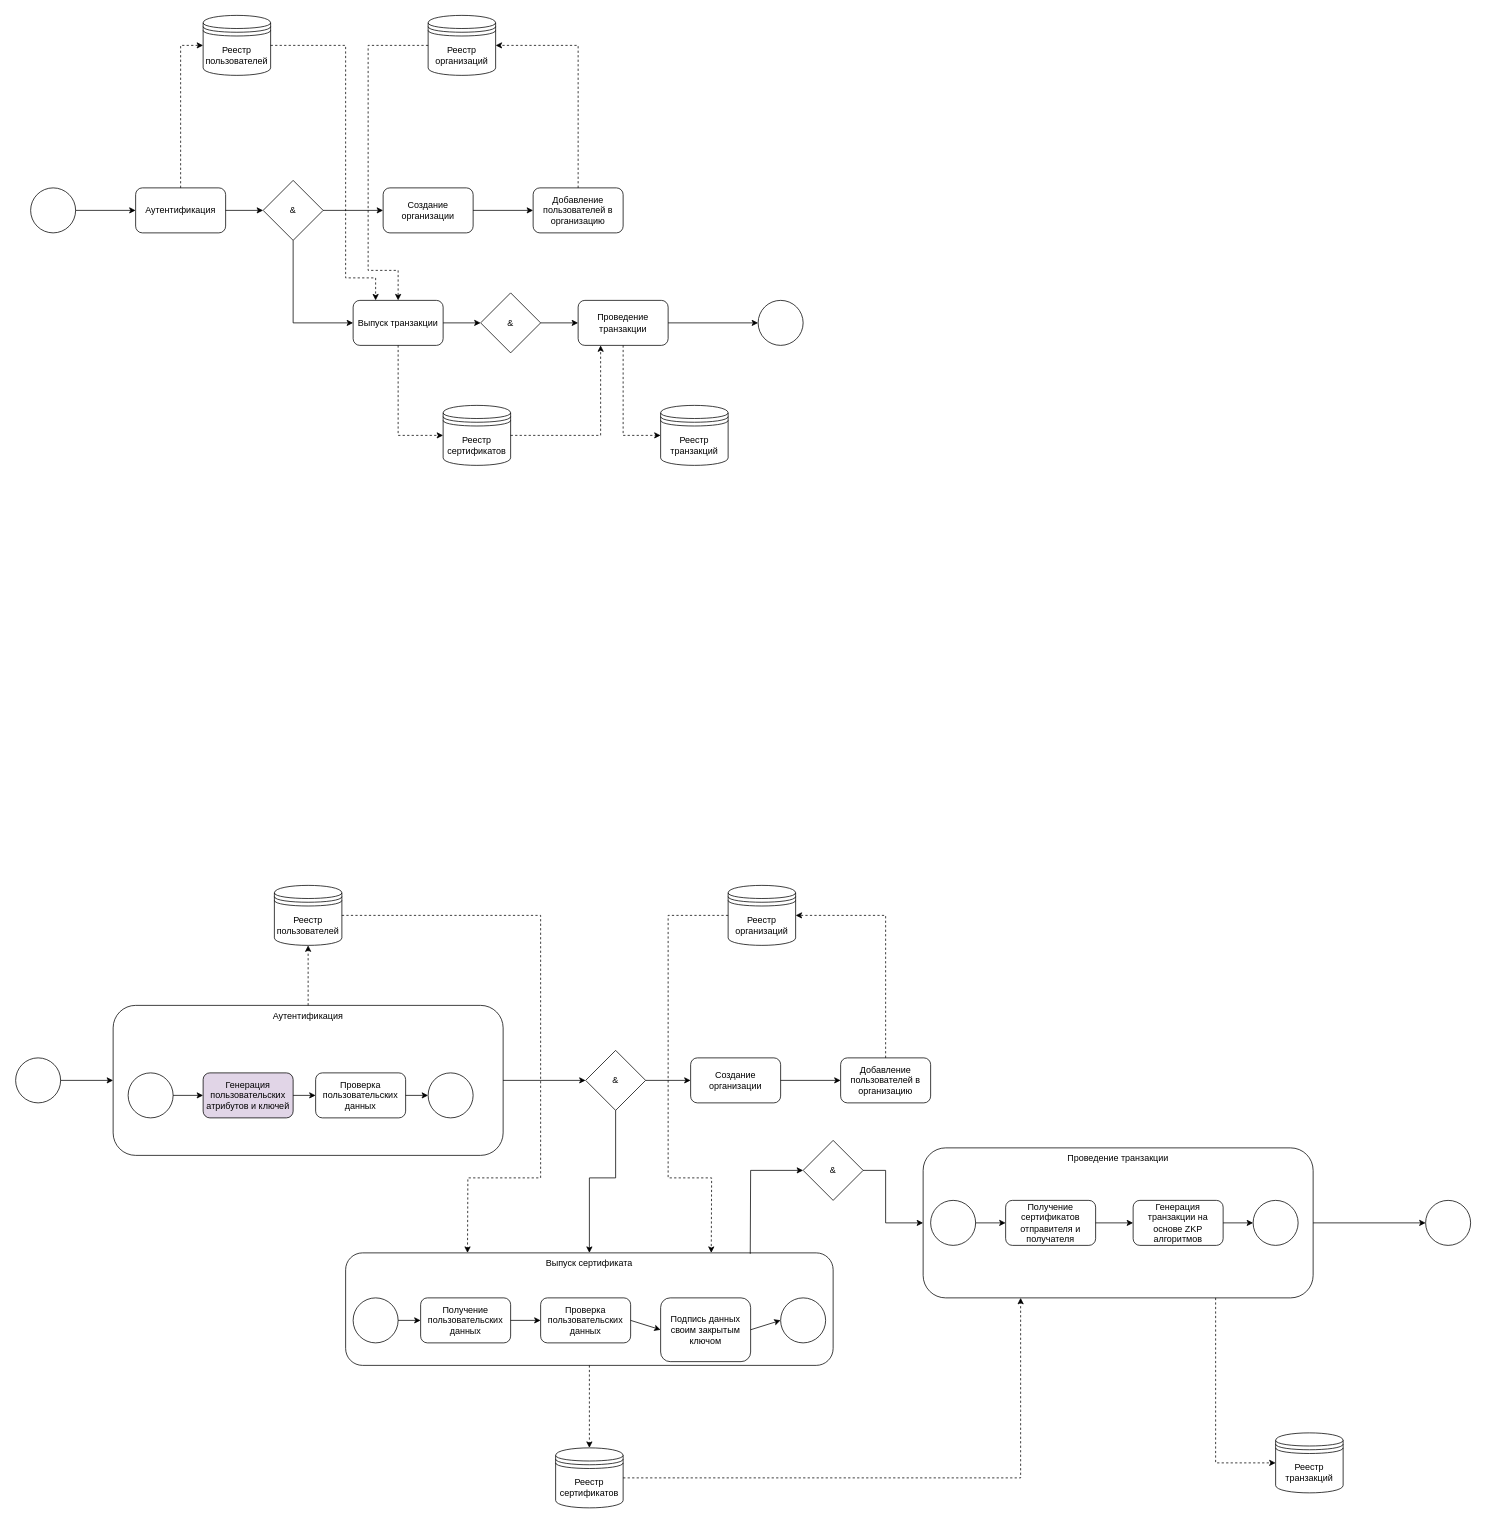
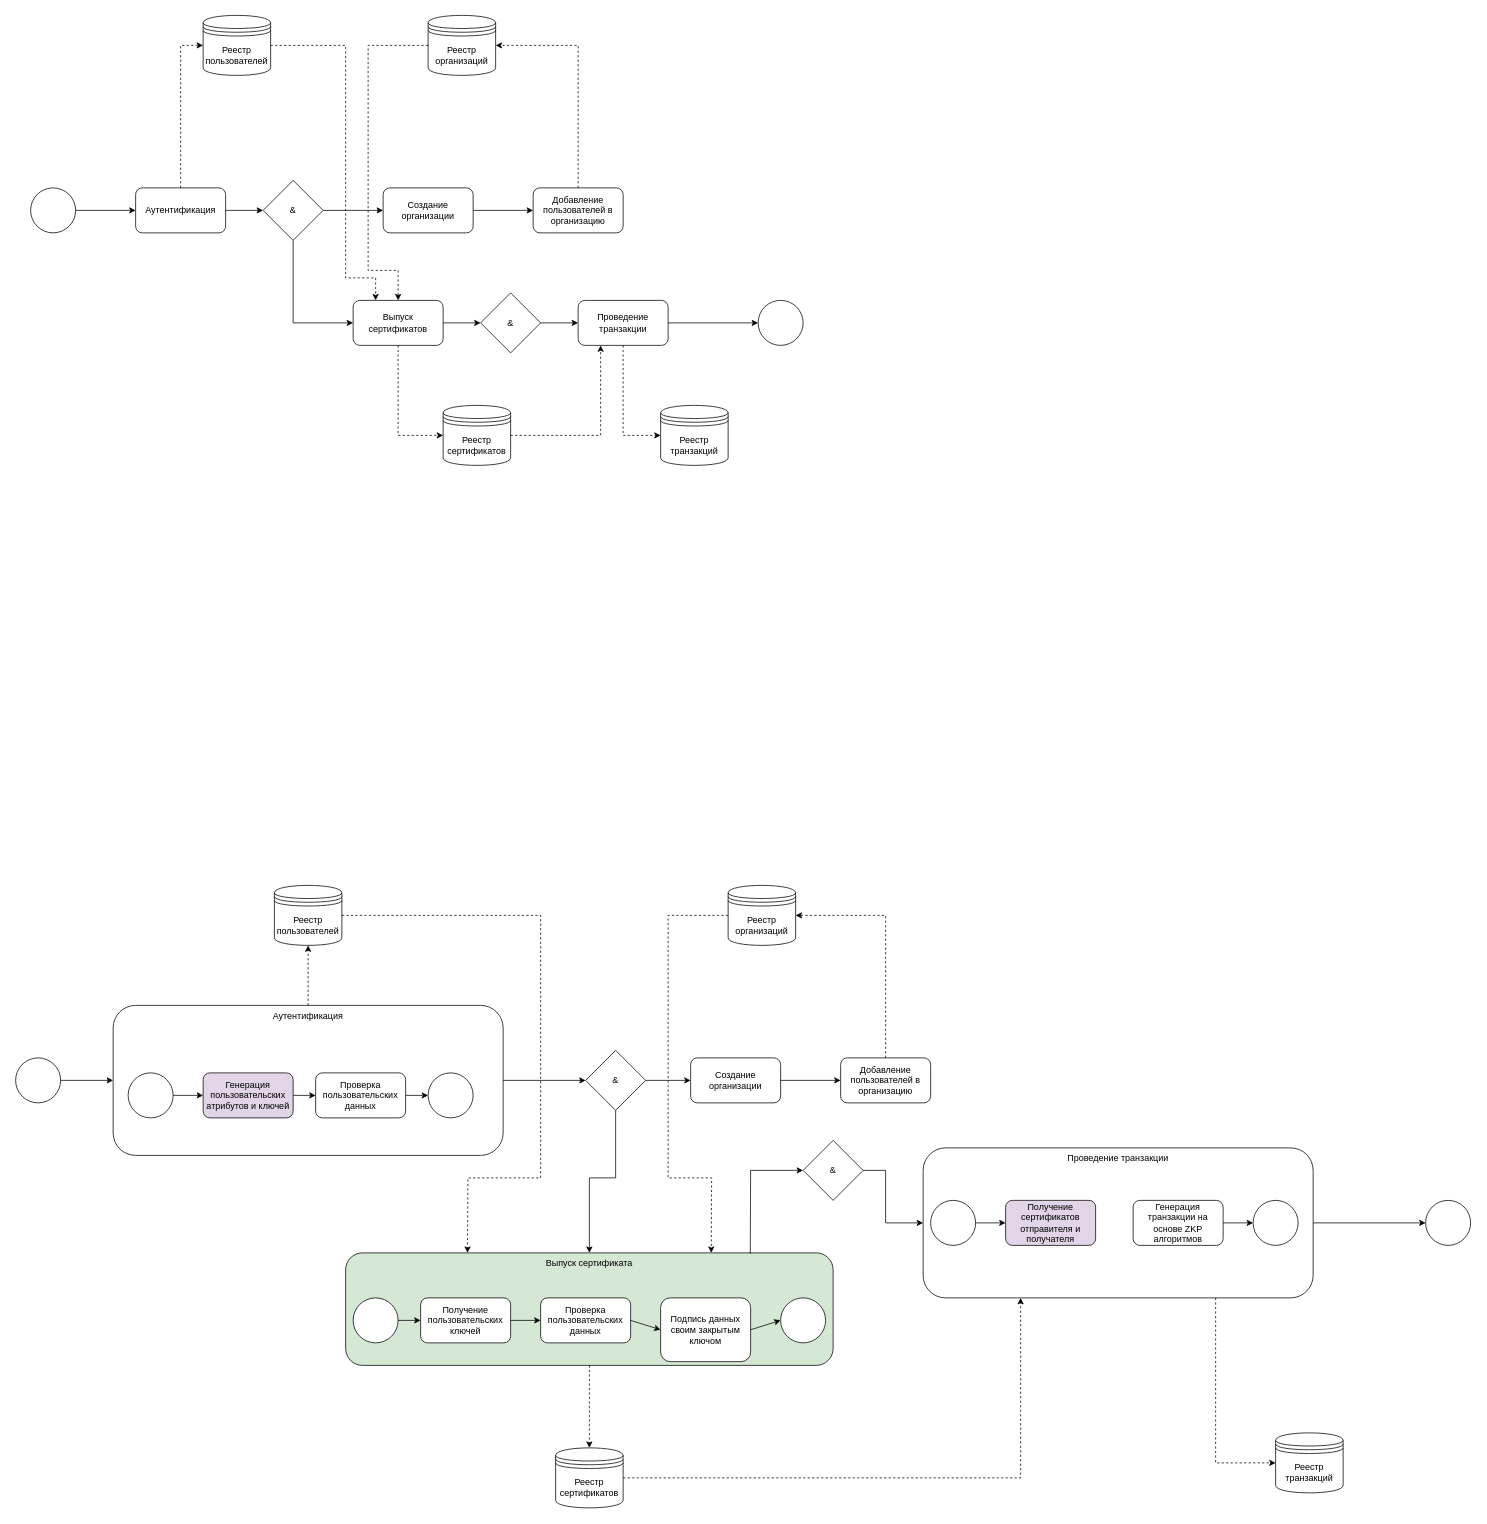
node "Выпуск транзакции": label "Выпуск транзакции" -> "Выпуск сертификатов"
node "Получение сертификатов отправителя и получателя": fillcolor #ffffff -> #e1d5e7
edge "Получение сертификатов отправителя и получателя" -> "Генерация транзакции на основе ZKP алгоритмов": removed
node "Выпуск сертификата": fillcolor #ffffff -> #d5e8d4
node "Получение пользовательских данных": label "Получение пользовательских данных" -> "Получение пользовательских ключей"
